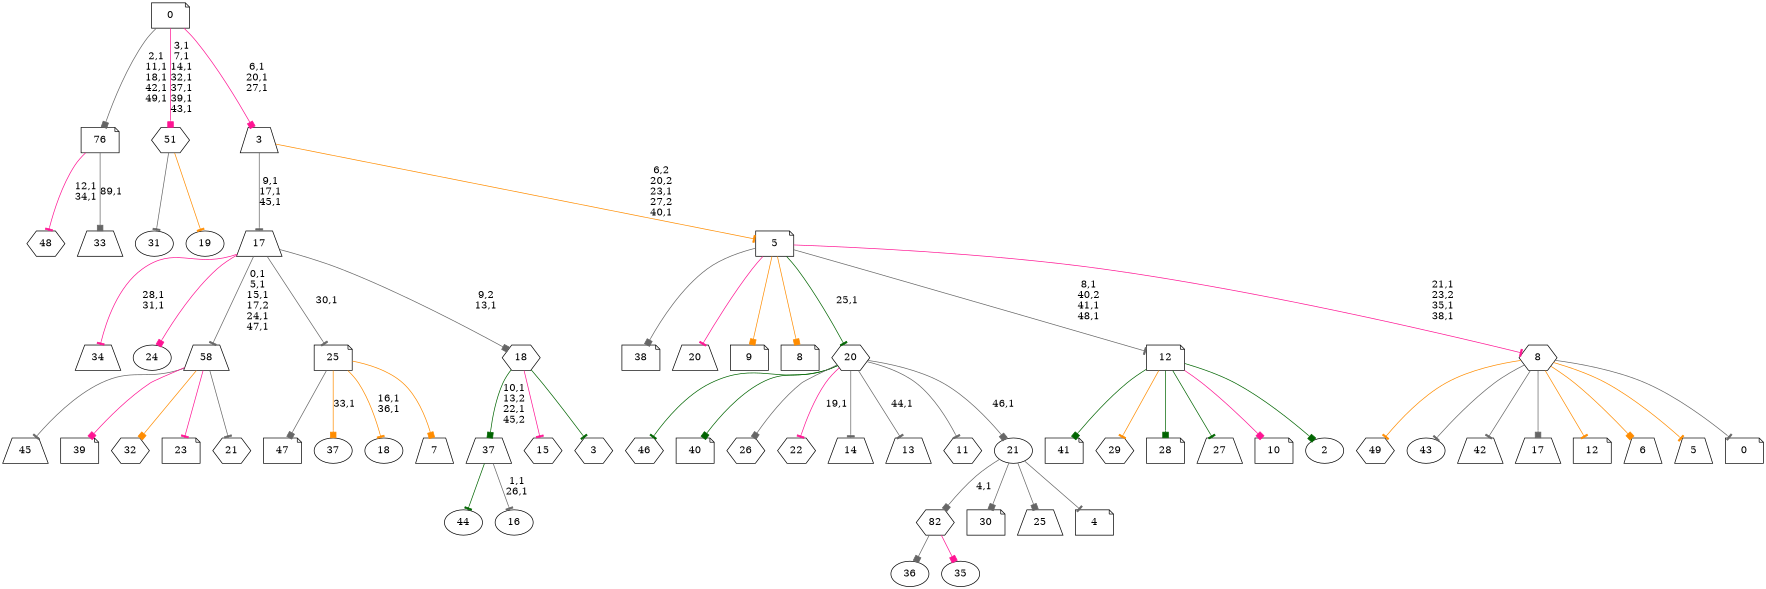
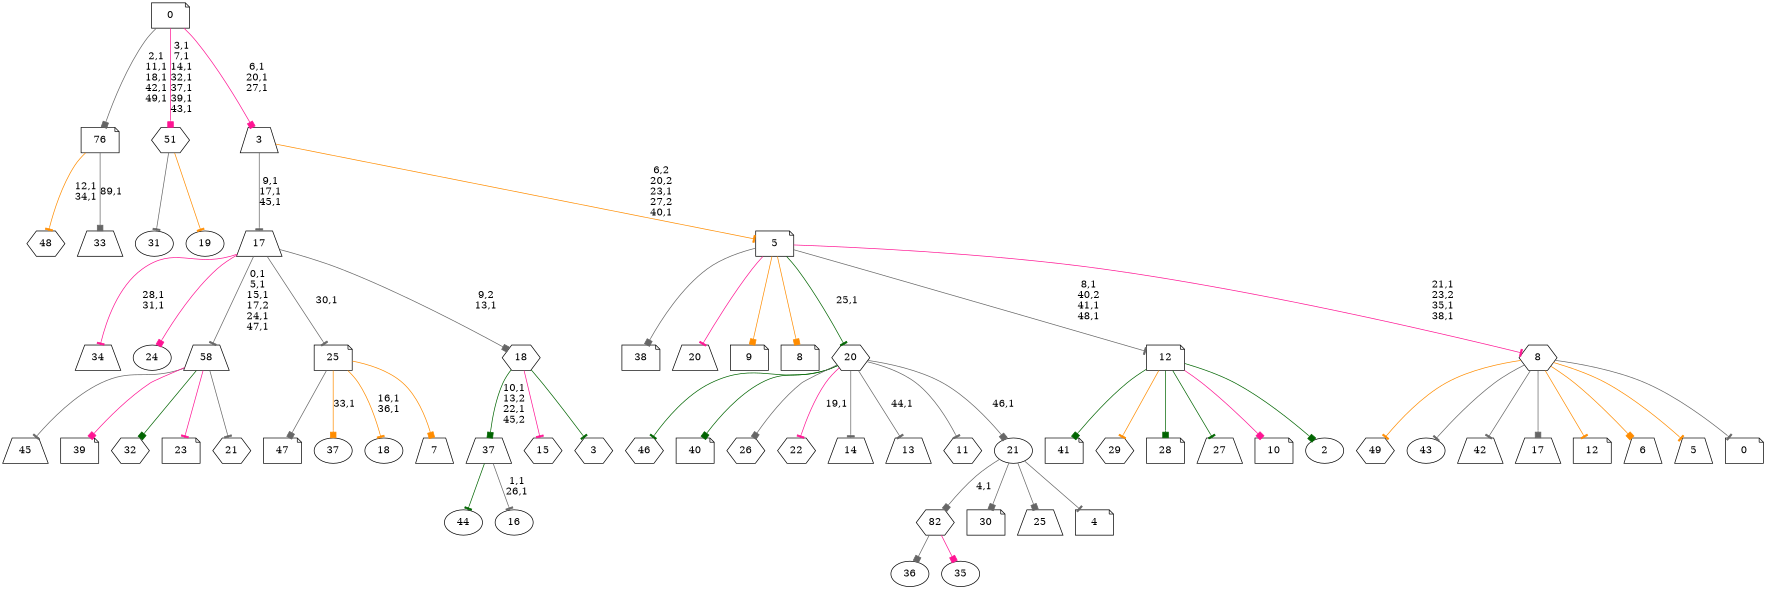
edge "76" -> "48": color deeppink -> darkorange
edge "58" -> "32": color darkorange -> darkgreen
